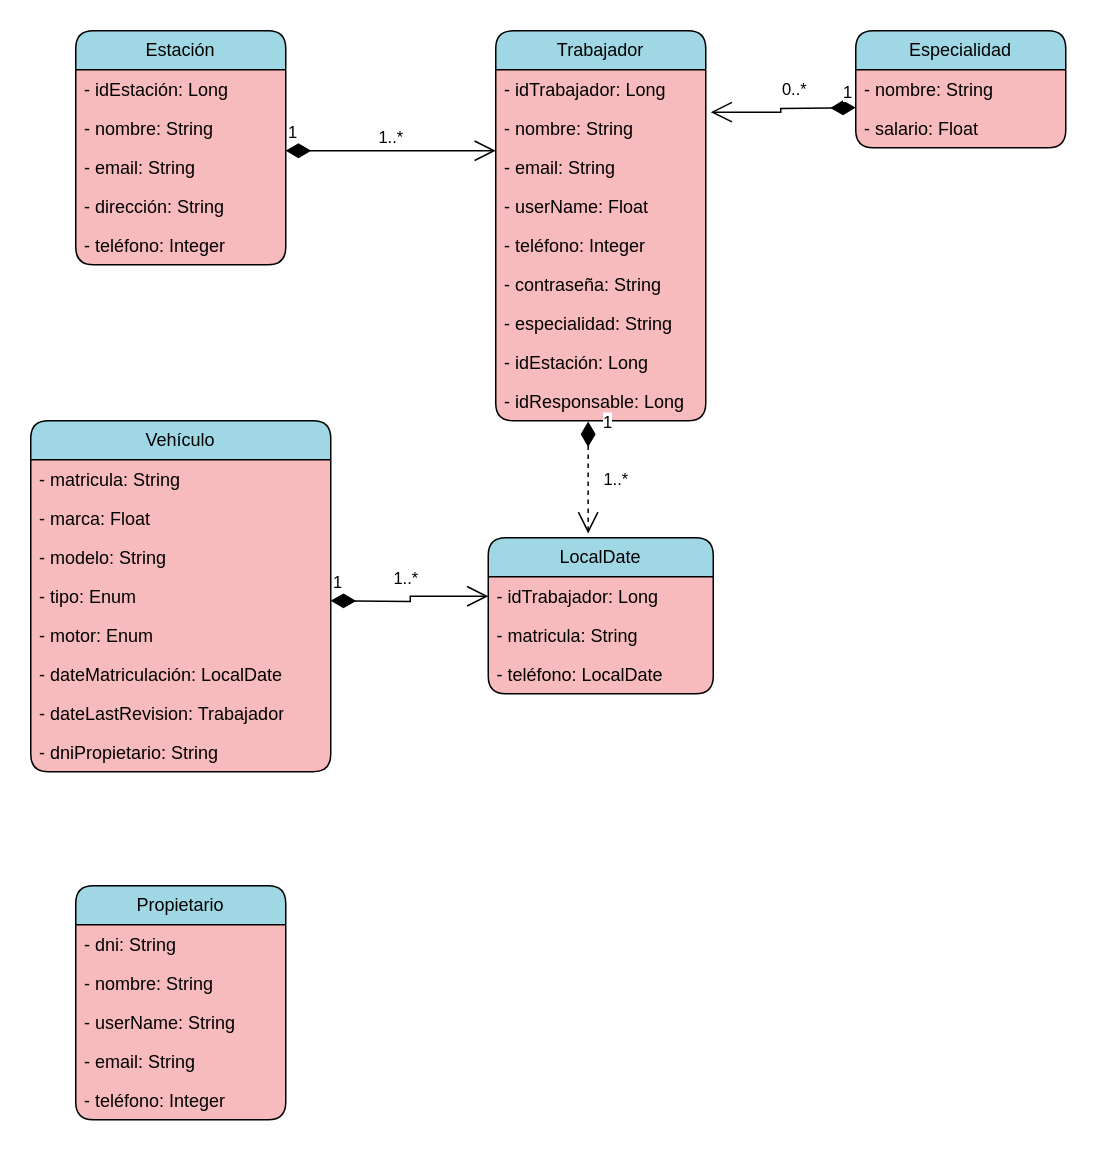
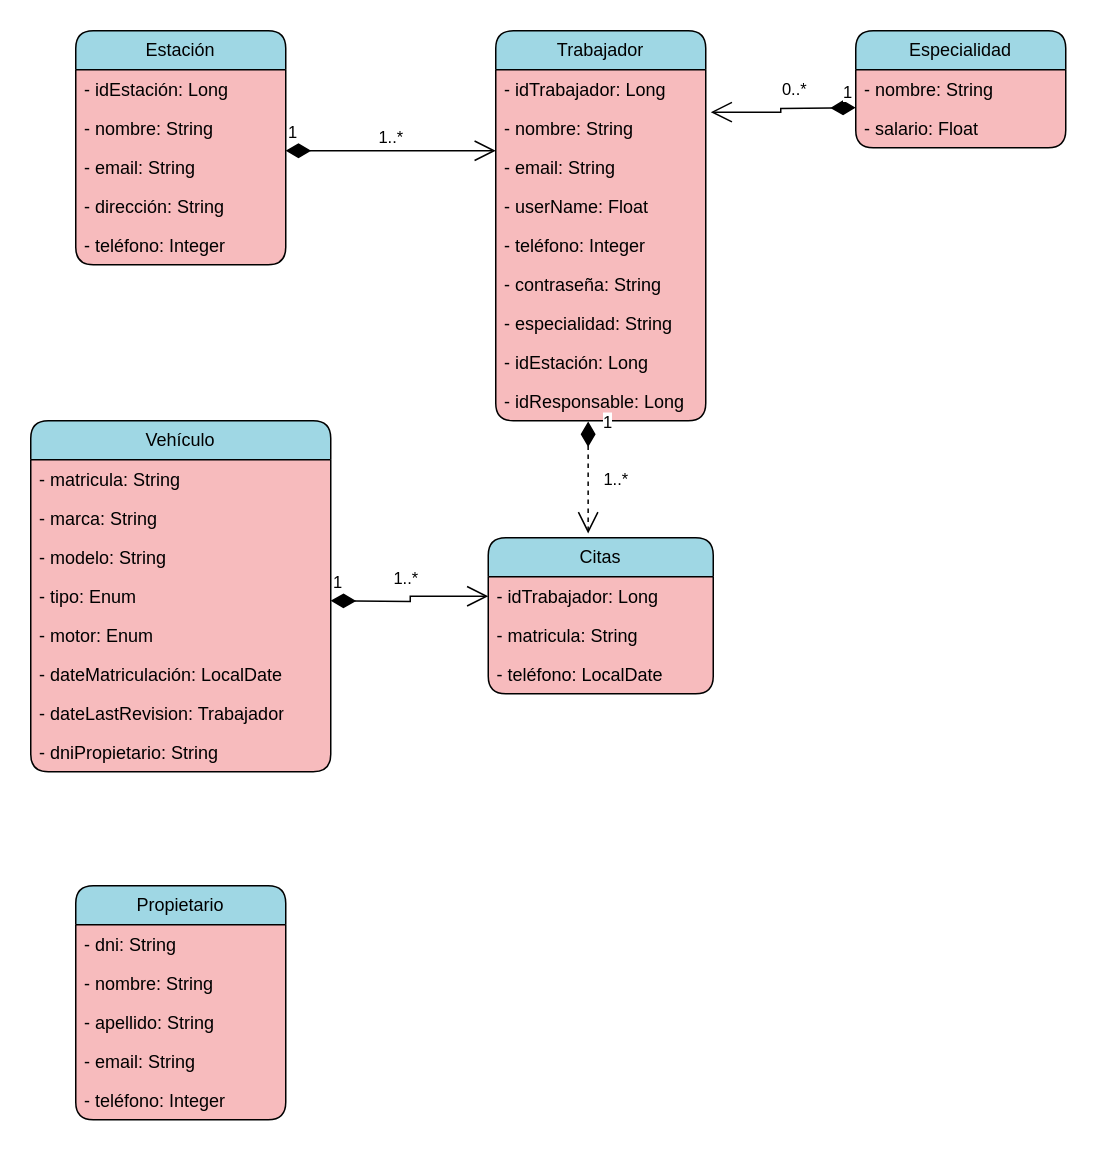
node "- marca: Float": label "- marca: Float" -> "- marca: String"
node "LocalDate": label "LocalDate" -> "Citas"
node "- userName: String": label "- userName: String" -> "- apellido: String"
